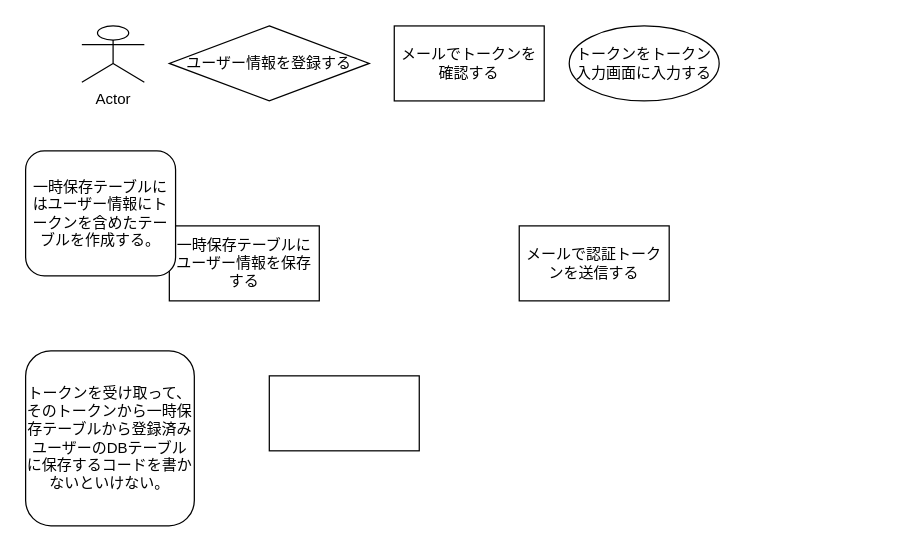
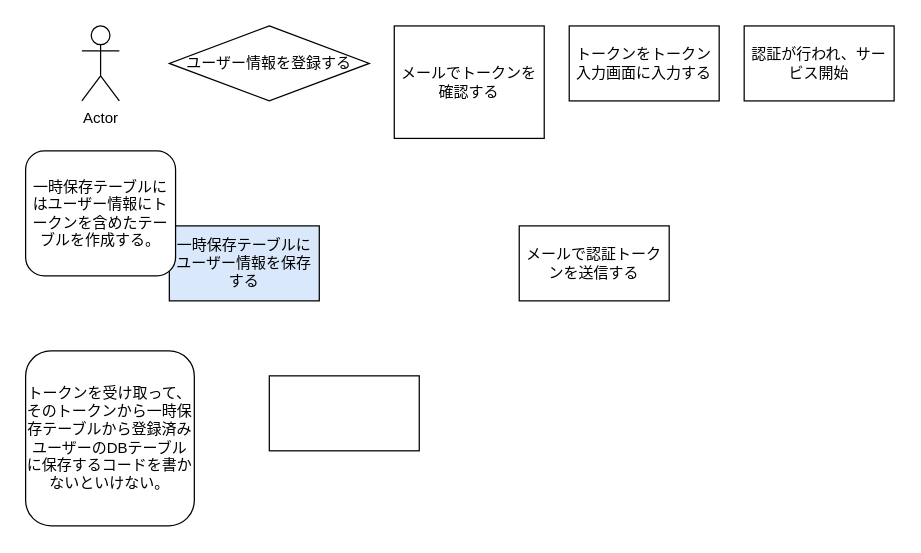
node "Actor": size 63x56 -> 38x75
node "メールでトークンを確認する": size 150x75 -> 150x113
node "トークンをトークン入力画面に入力する": shape ellipse -> rectangle
node "認証が行われ、サービス開始": added
node "一時保存テーブルにユーザー情報を保存する": fillcolor #ffffff -> #dae8fc
